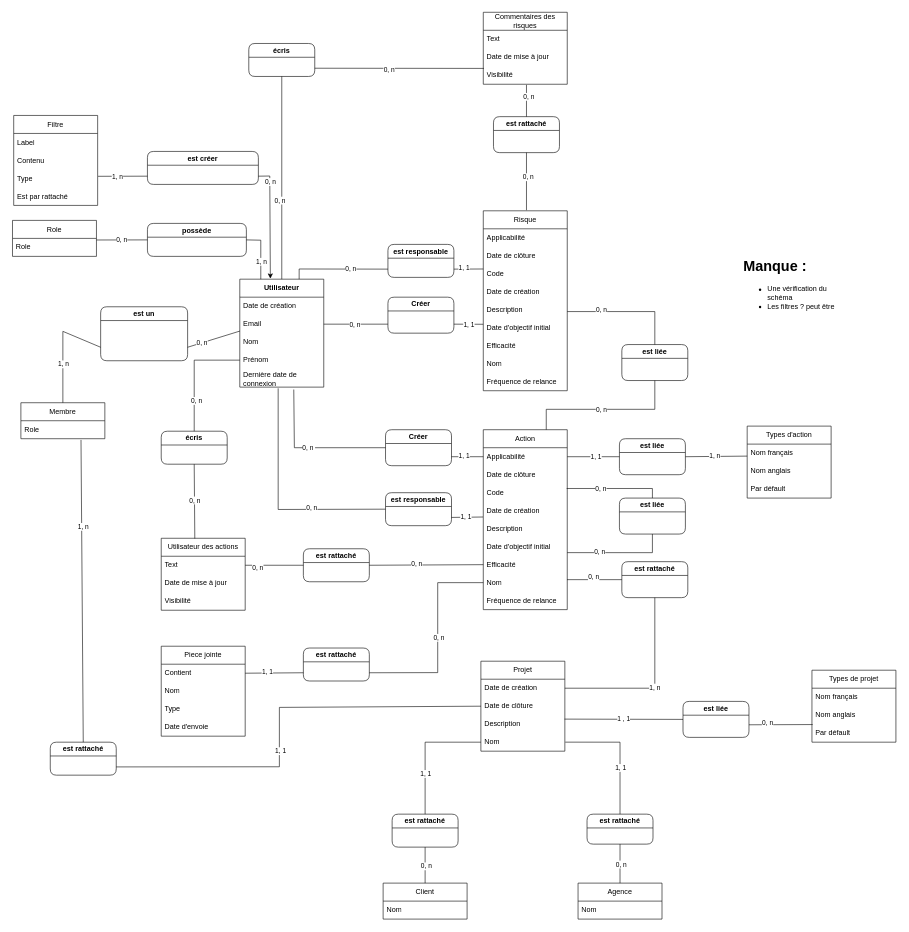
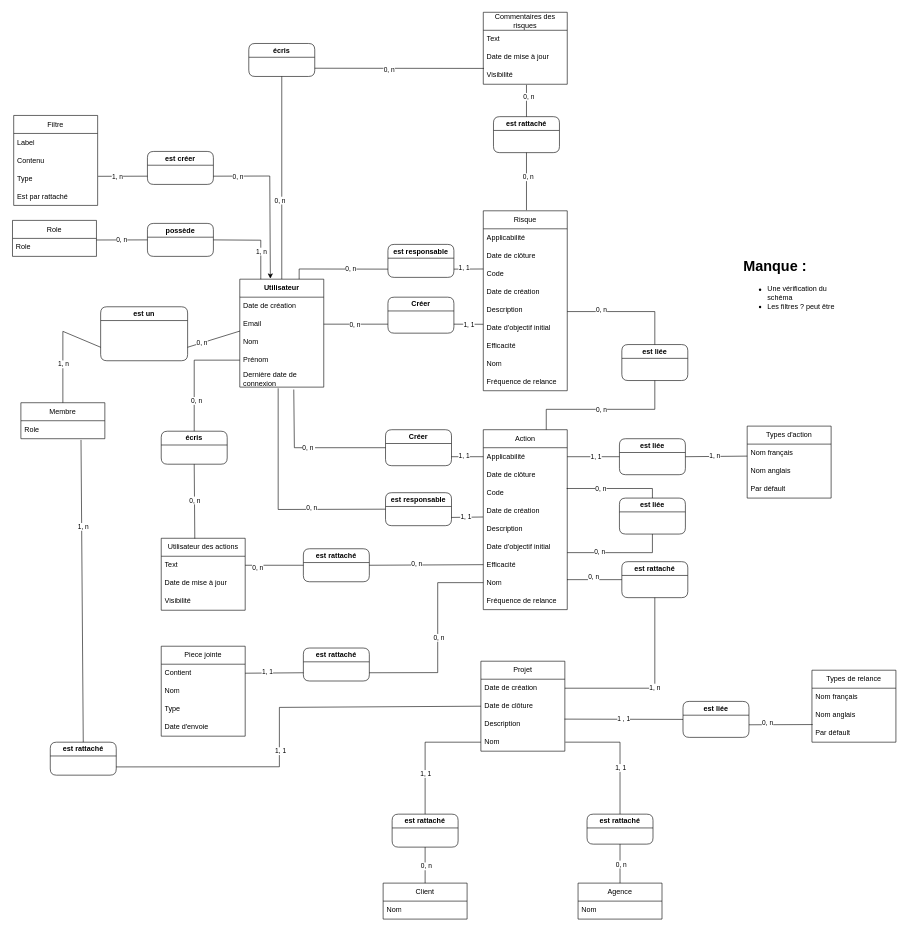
node "est créer": size 111x33 -> 66x33
node "possède": size 99x33 -> 66x33
node "Types de projet": label "Types de projet" -> "Types de relance"
